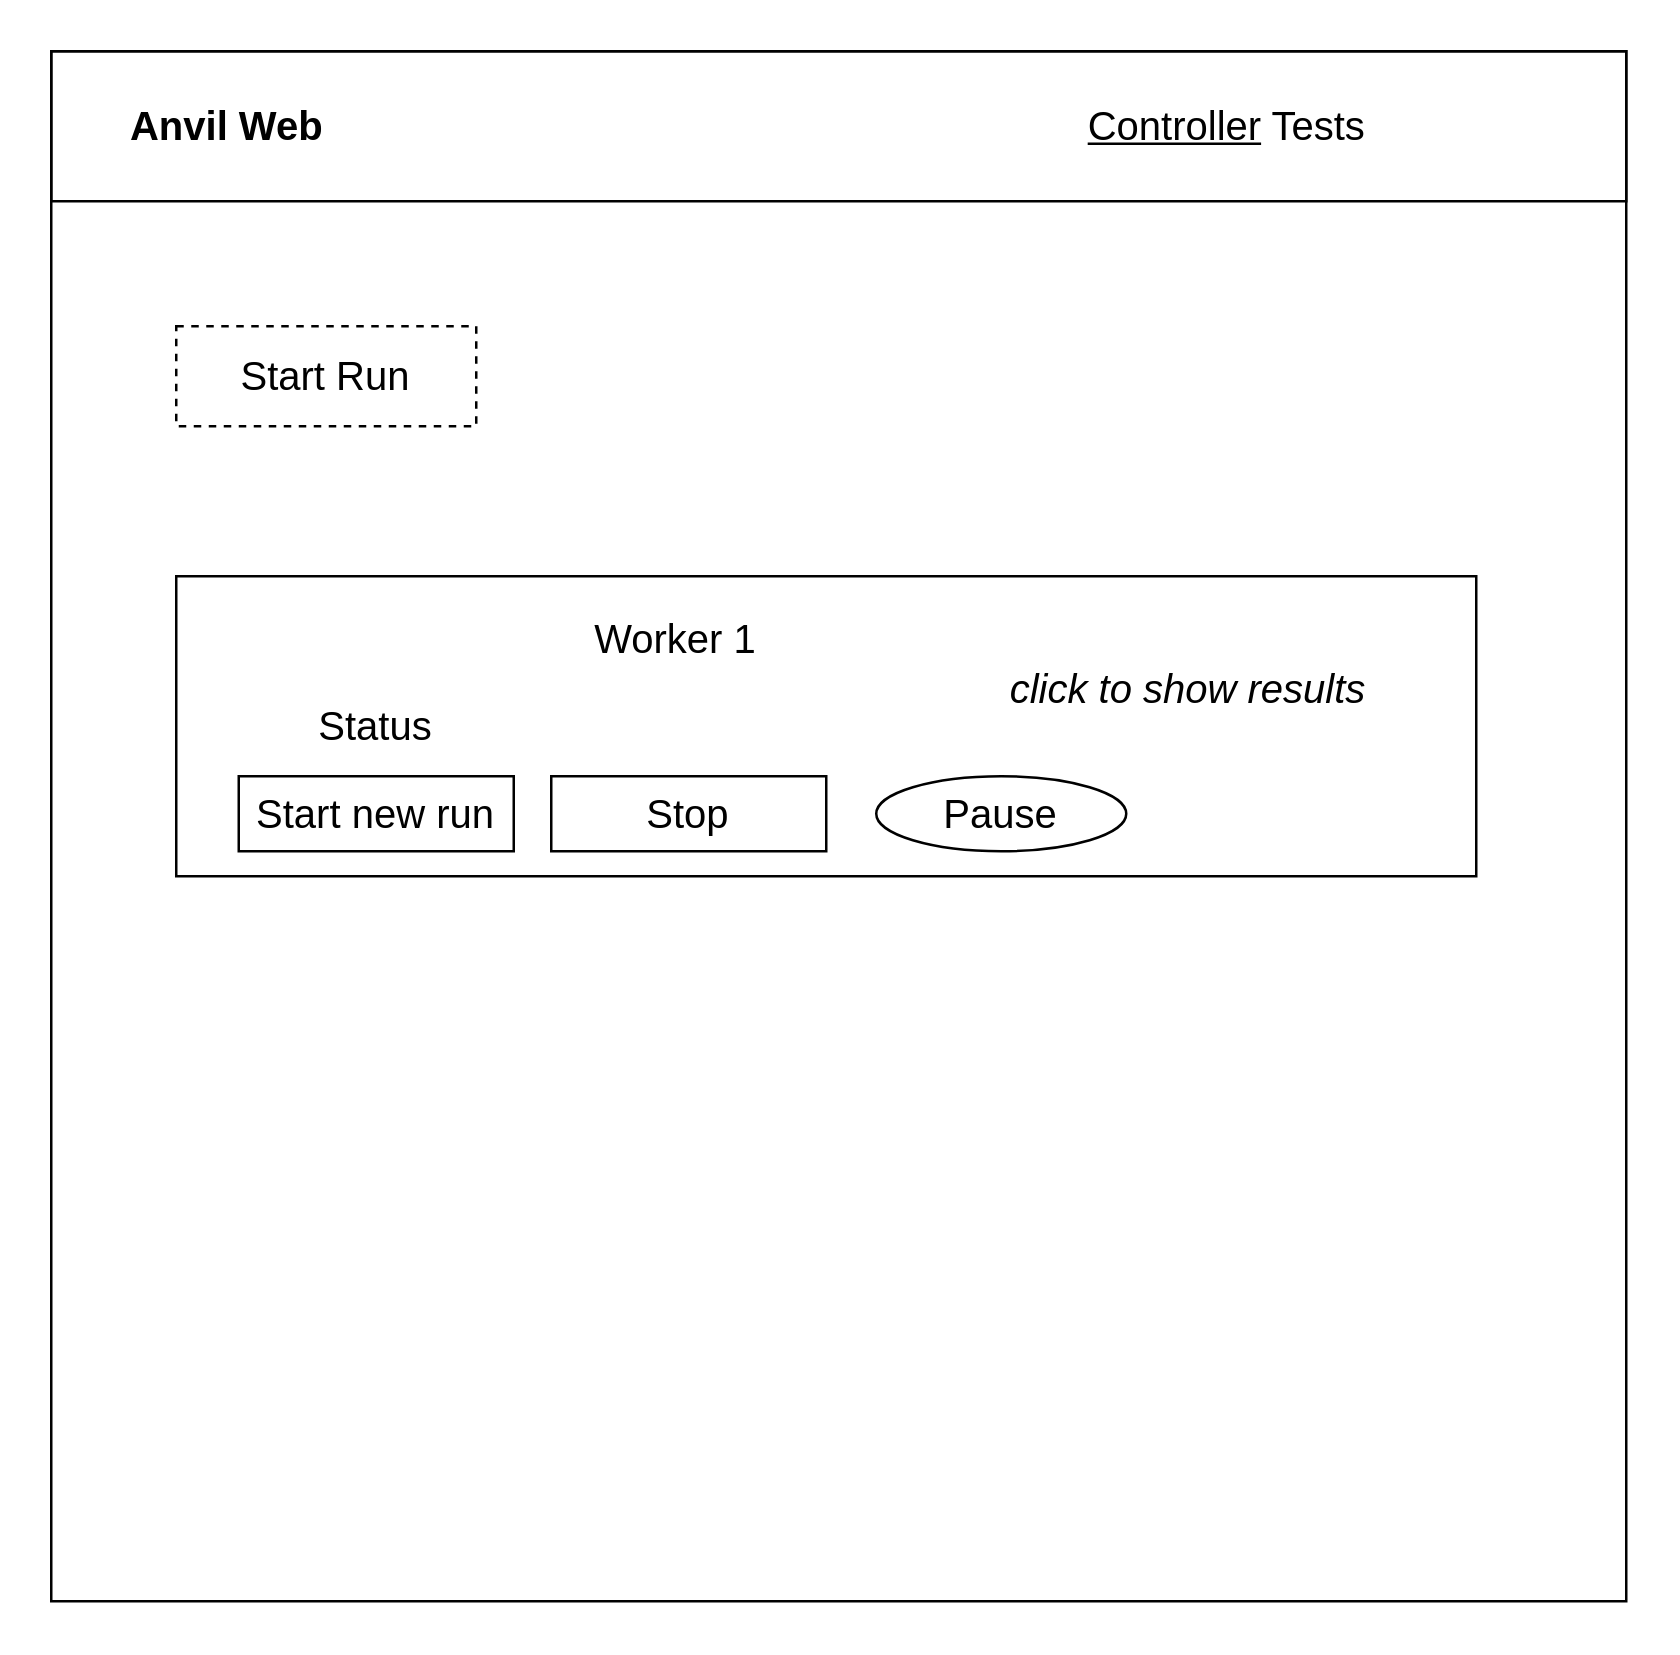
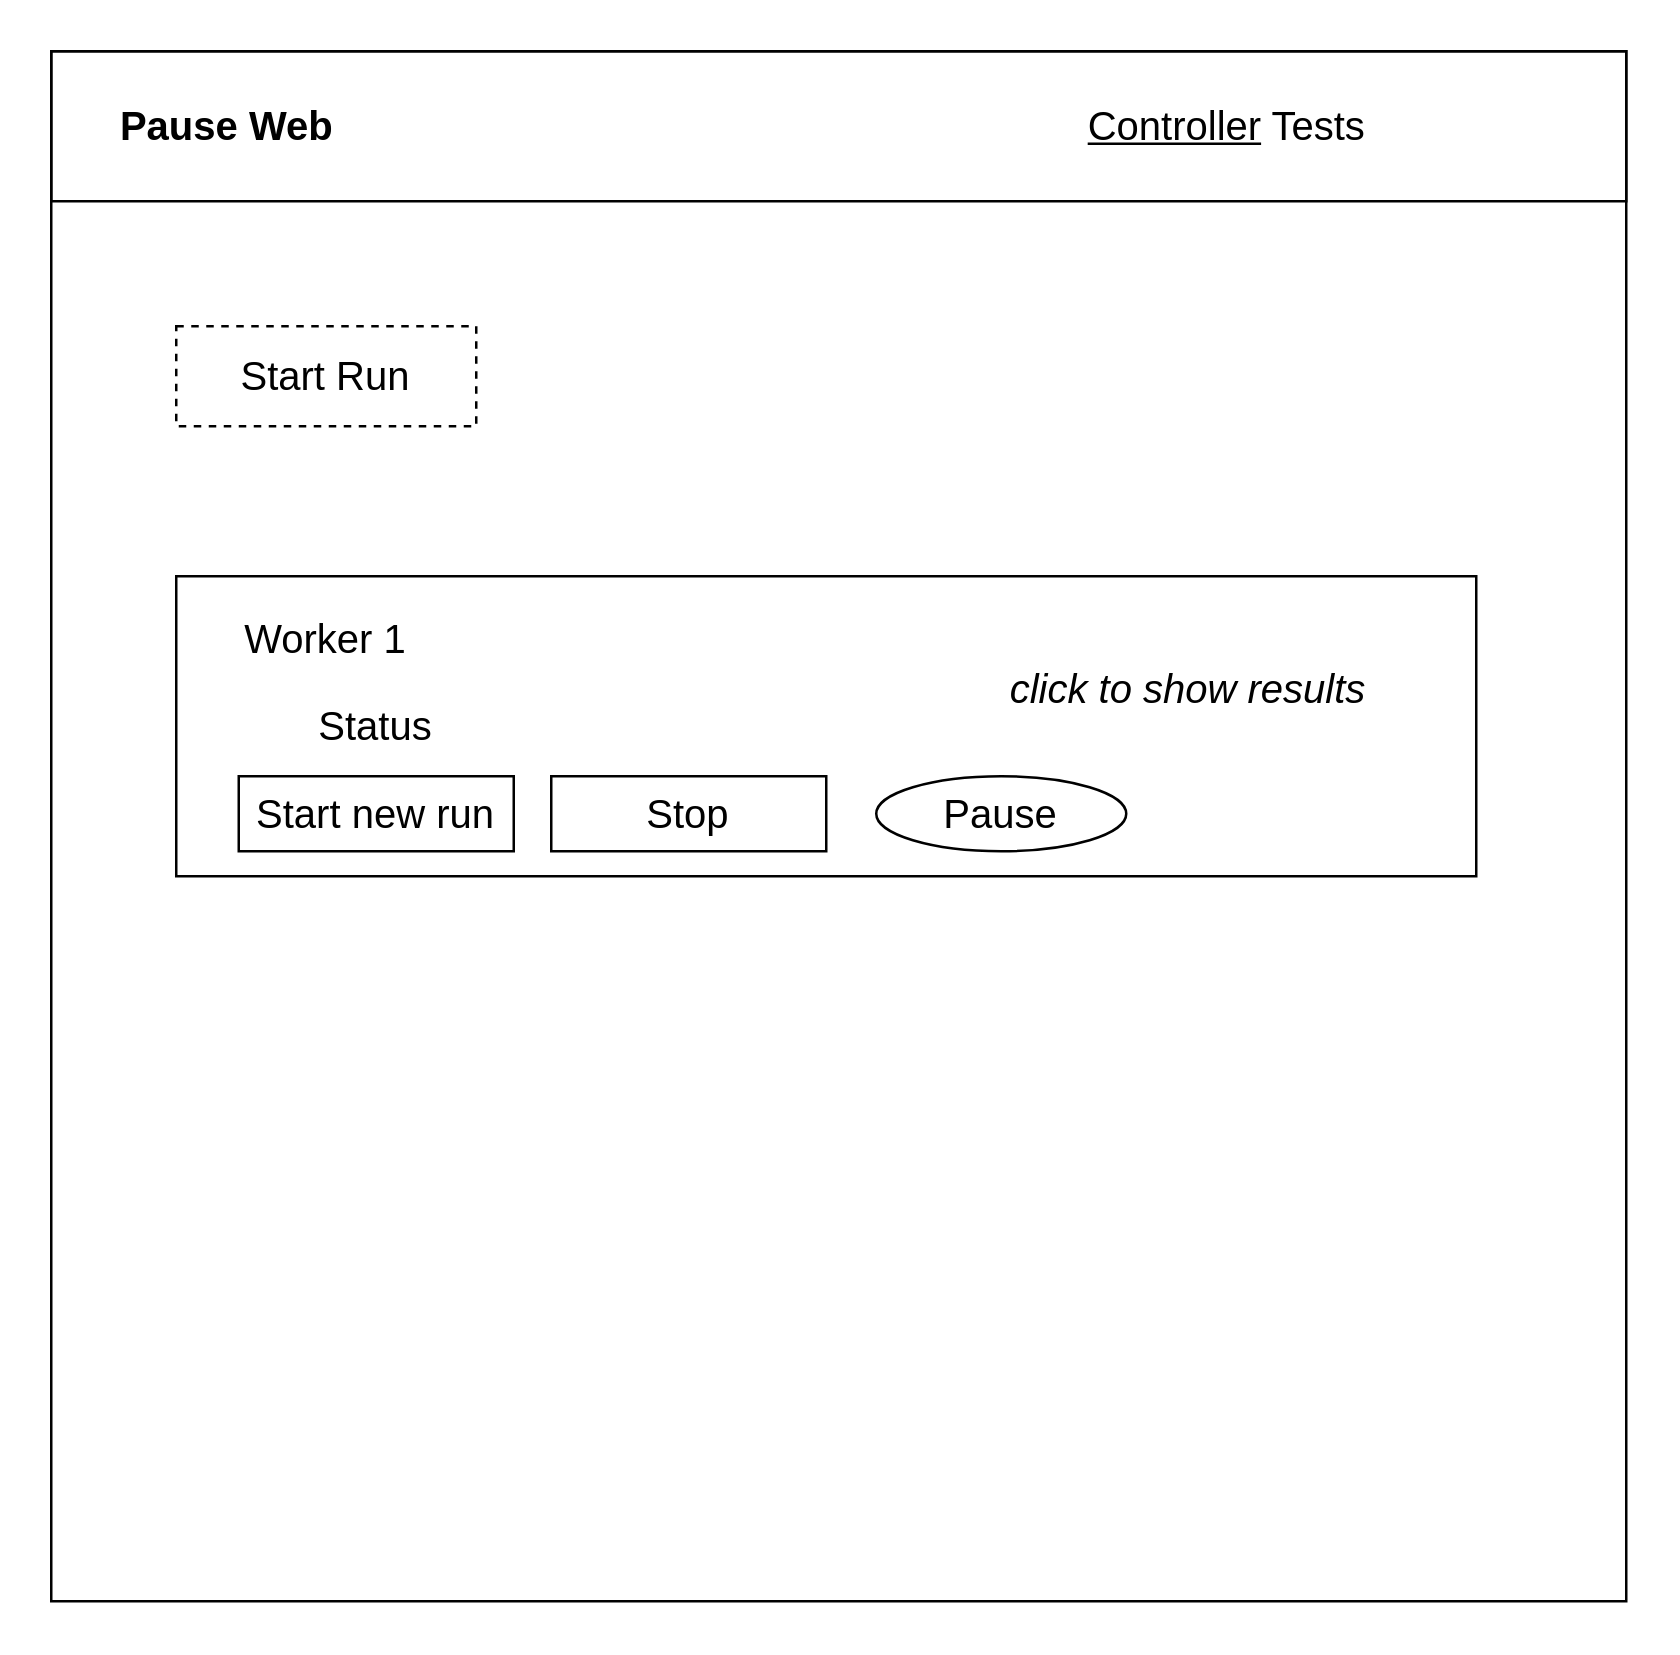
node "Anvil Web": label "Anvil Web" -> "Pause Web"
node "Worker 1": moved (676, 639) -> (326, 639)
